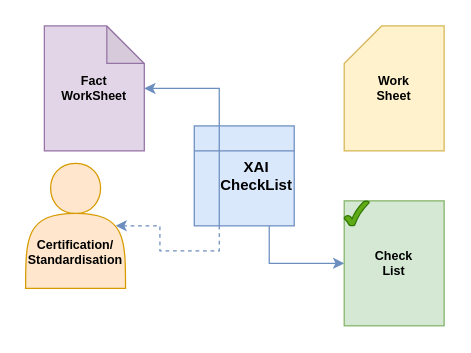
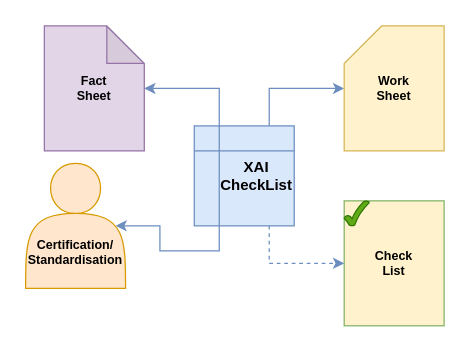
node "FactWorkSheet": label "FactWorkSheet" -> "FactSheet"
edge "XAICheckList" -> "WorkSheet": added
edge "XAICheckList" -> "Certification/Standardisation": style dashed -> solid
edge "XAICheckList" -> "CheckList": style solid -> dashed
node "CheckList": fillcolor #d5e8d4 -> #fff2cc
